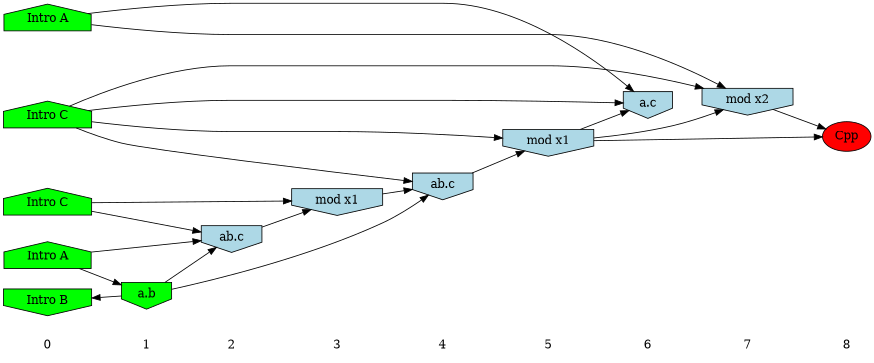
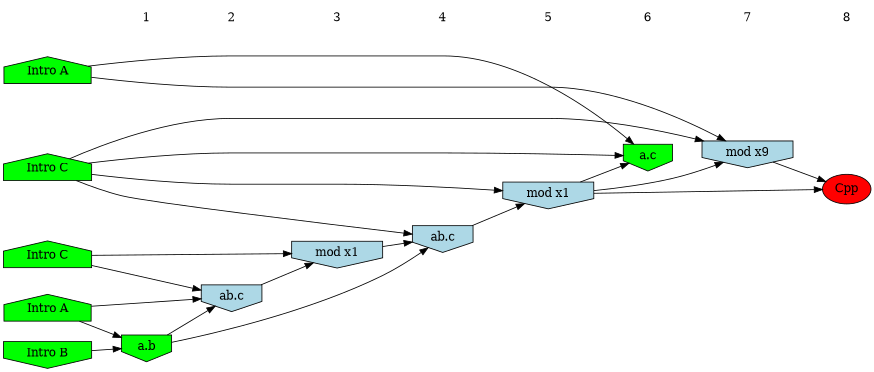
node "mod x2": label "mod x2" -> "mod x9"
node "a.c": fillcolor lightblue -> green
edge "a.b" -> "Intro B": reversed
node "0": removed
